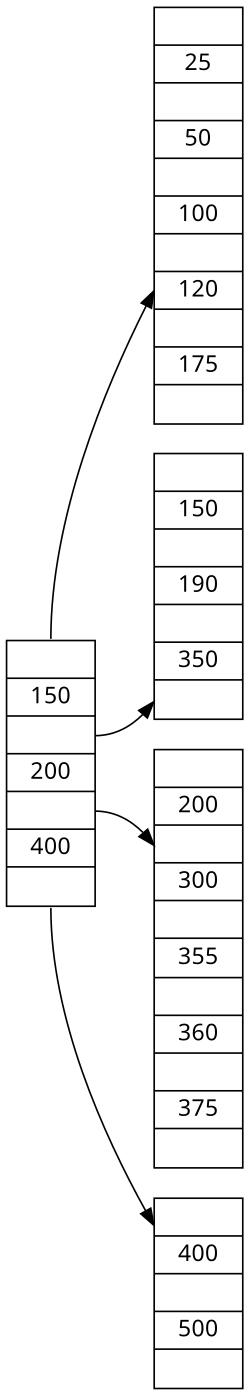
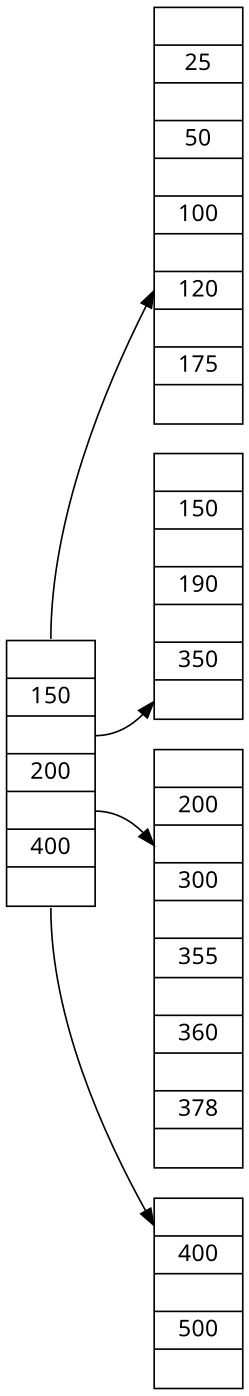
node "200": text "375" -> "378"
